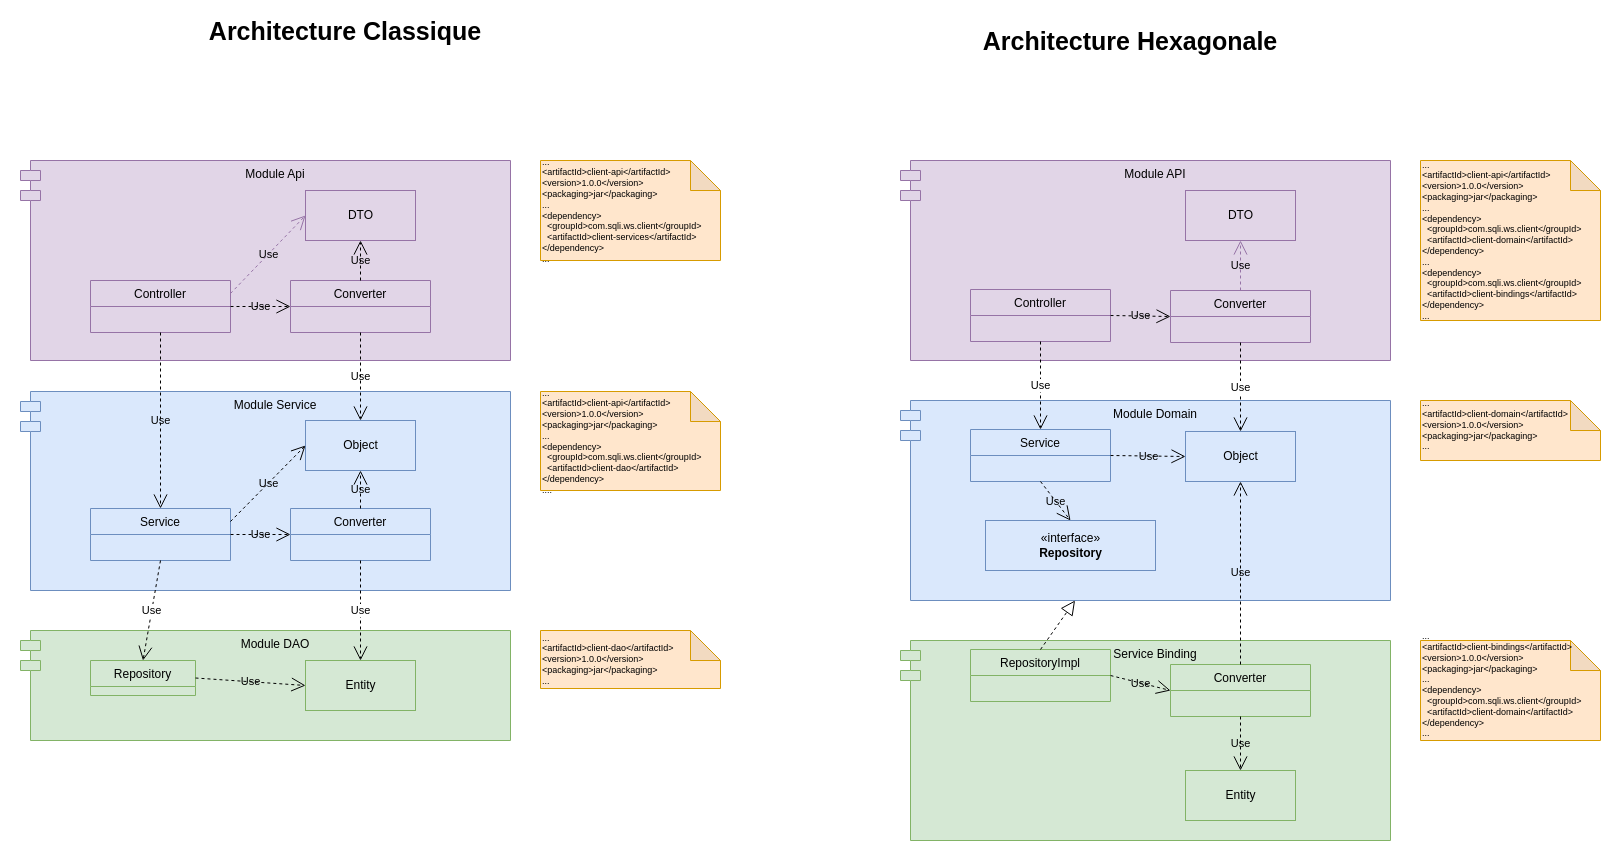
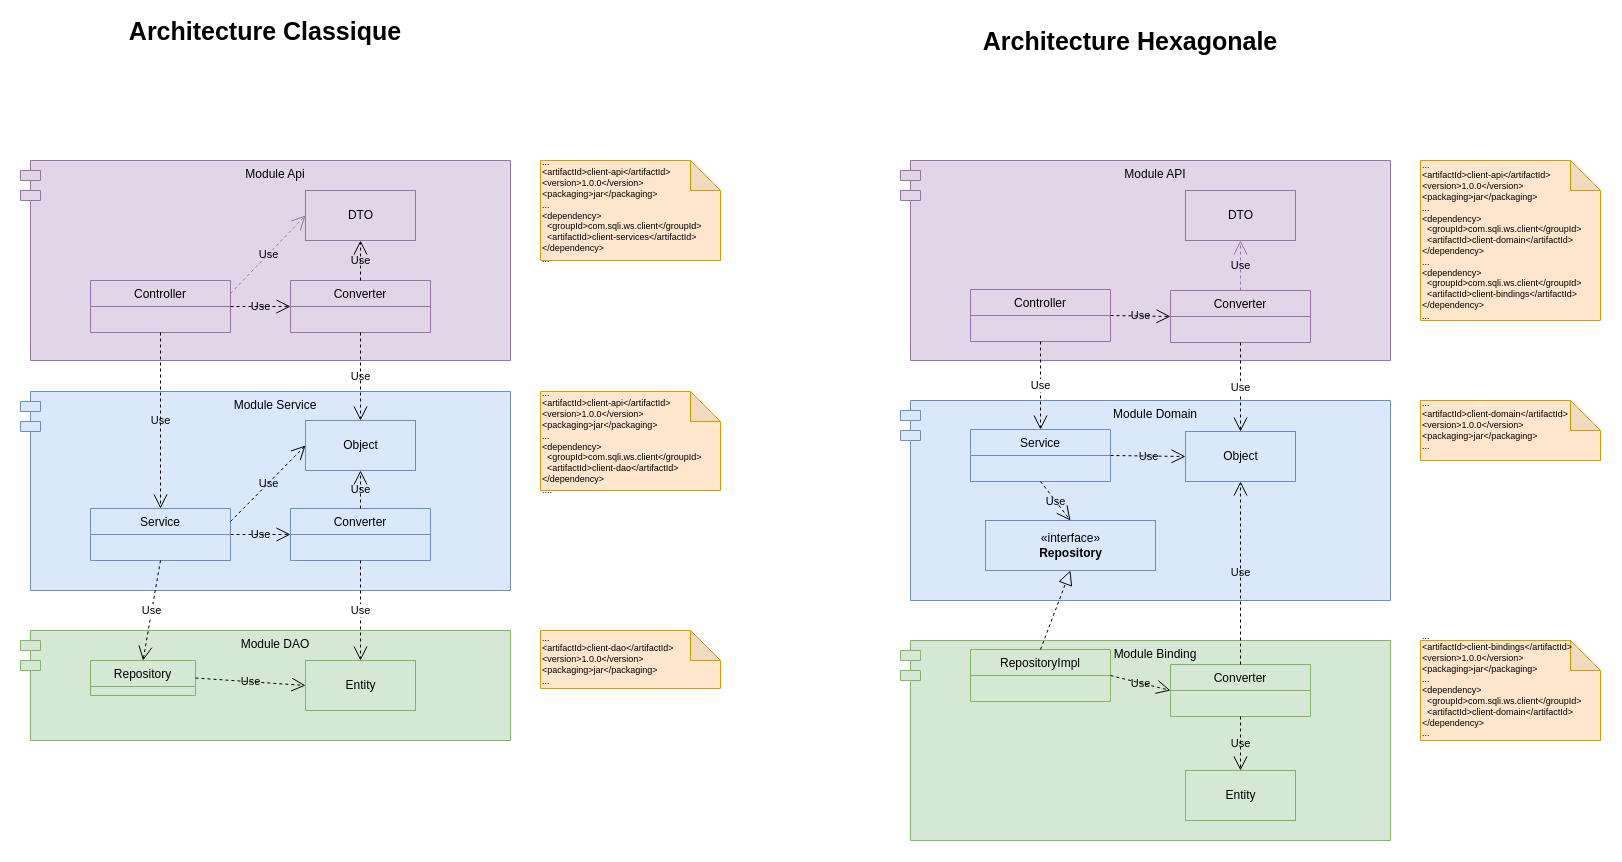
node "Architecture Classique": moved (346, 31) -> (266, 31)
edge "RepositoryImpl" -> "Module Domain": now "RepositoryImpl" -> "«interface» Repository"
node "Service Binding": label "Service Binding" -> "Module Binding"
